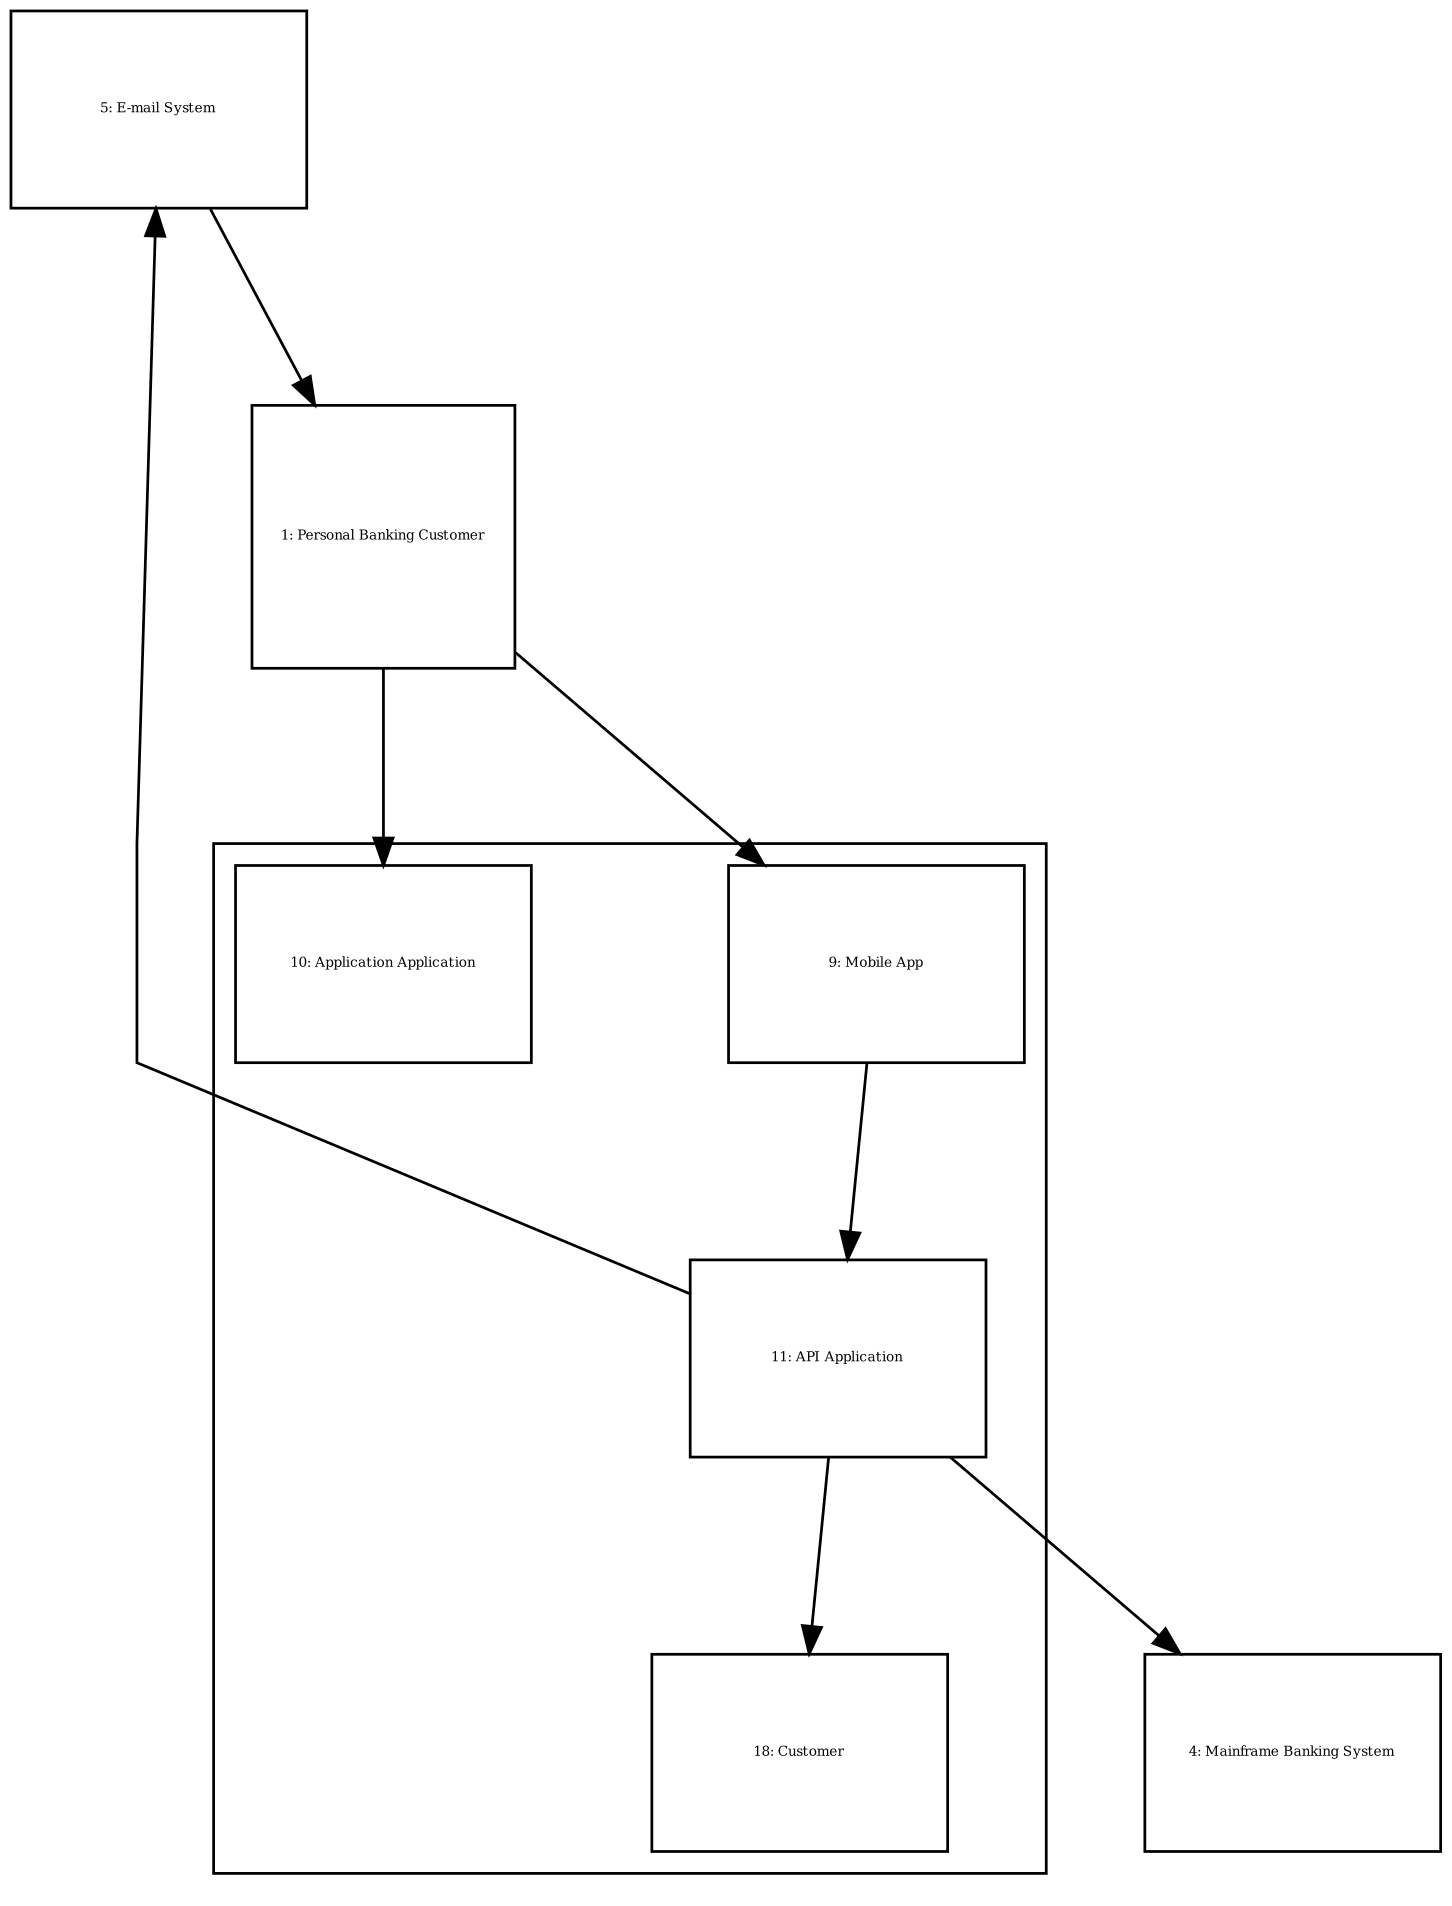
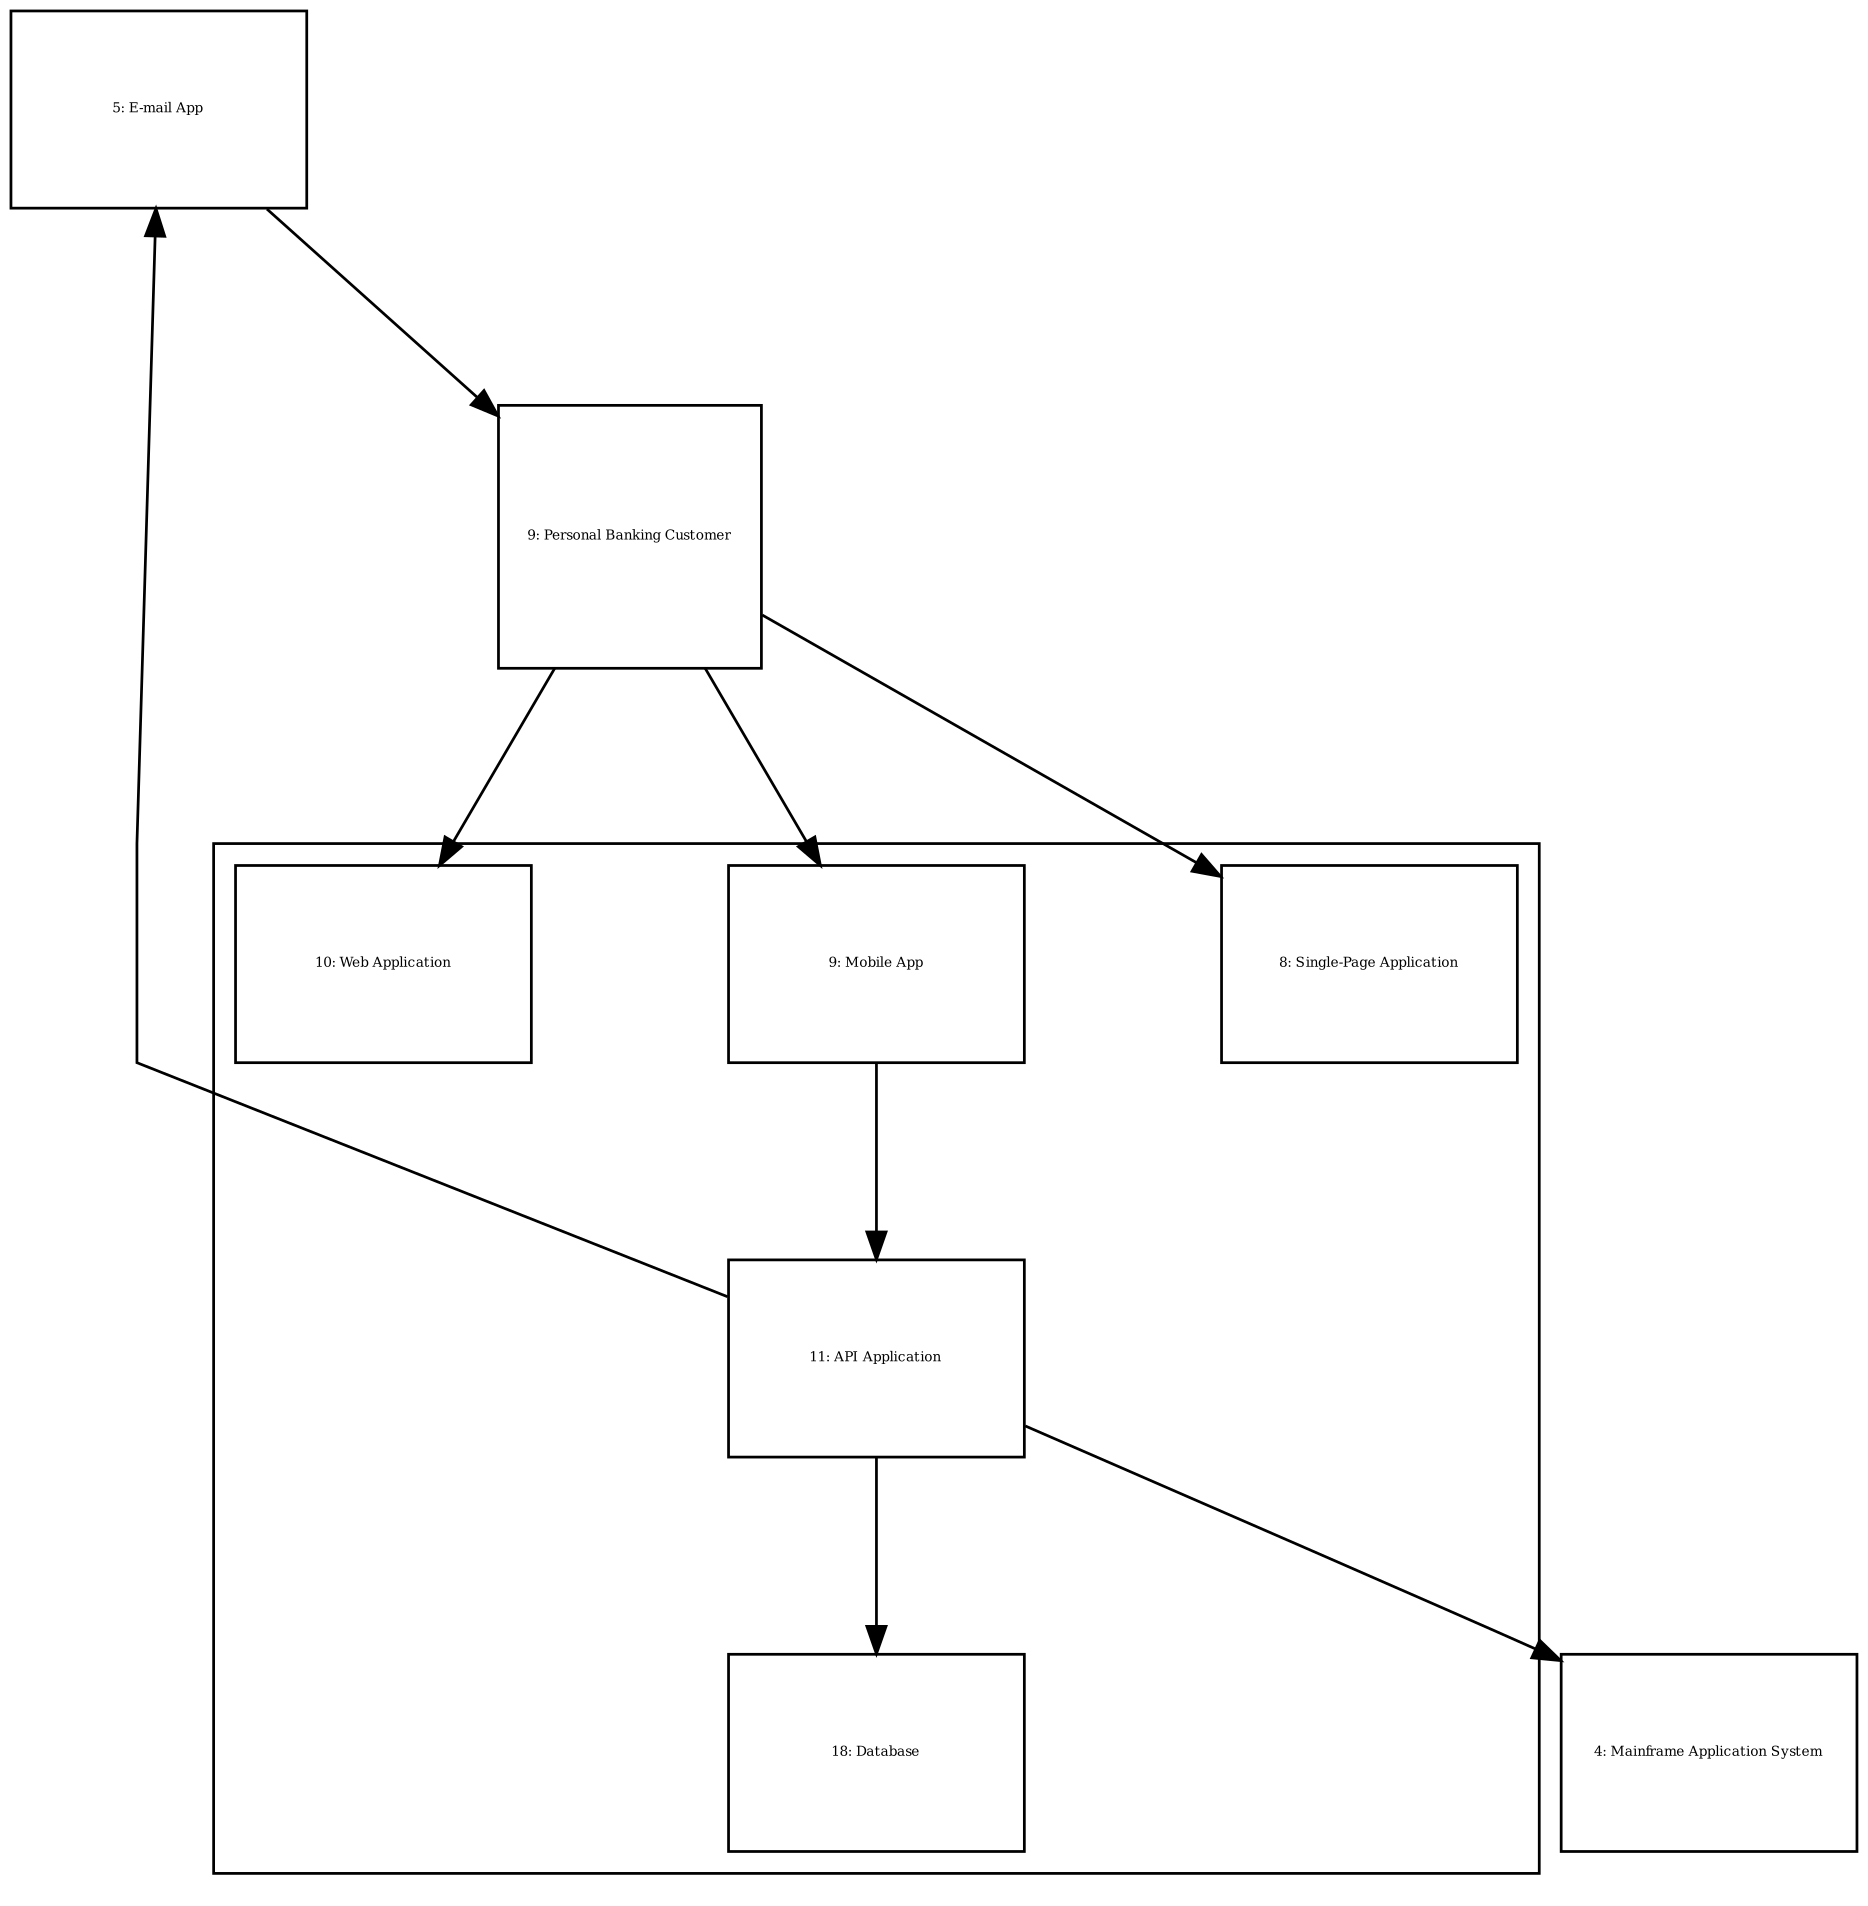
node "5: E-mail System": label "5: E-mail System" -> "5: E-mail App"
node "1: Personal Banking Customer": label "1: Personal Banking Customer" -> "9: Personal Banking Customer"
node "10: Application Application": label "10: Application Application" -> "10: Web Application"
node "8: Single-Page Application": added
node "18: Customer": label "18: Customer" -> "18: Database"
node "4: Mainframe Banking System": label "4: Mainframe Banking System" -> "4: Mainframe Application System"
